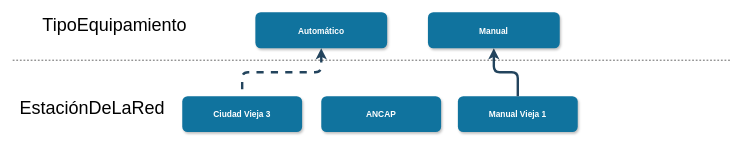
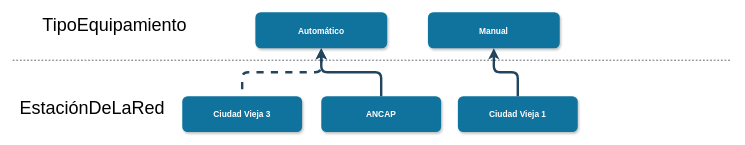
edge "ANCAP" -> "Automático": added
node "Manual Vieja 1": label "Manual Vieja 1" -> "Ciudad Vieja 1"
